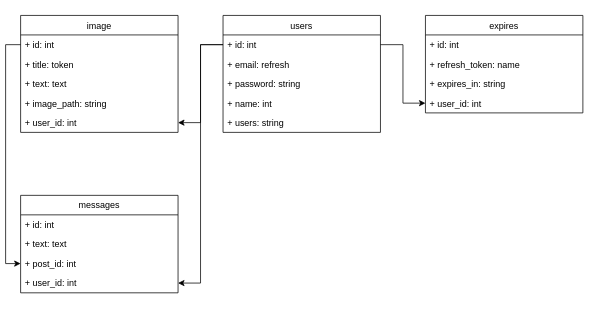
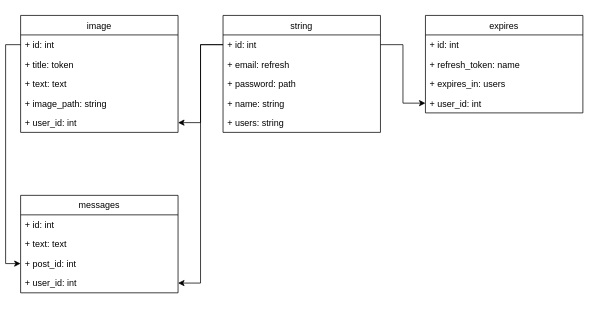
node "users": label "users" -> "string"
node "+ password: string": label "+ password: string" -> "+ password: path"
node "+ expires_in: string": label "+ expires_in: string" -> "+ expires_in: users"
node "+ name: int": label "+ name: int" -> "+ name: string"
